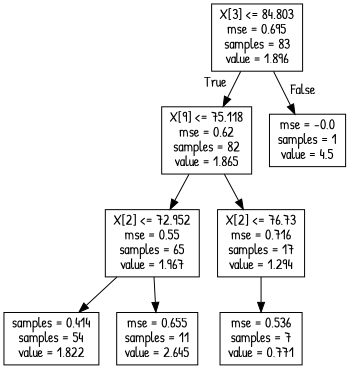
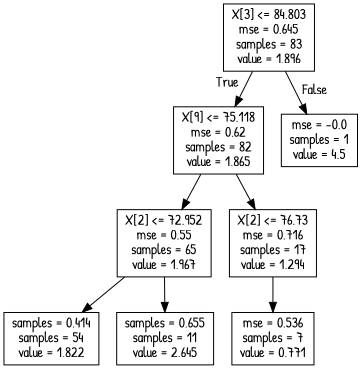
node "X[3] <= 84.803 mse = 0.695 samples = 83 value = 1.896": label "X[3] <= 84.803 mse = 0.695 samples = 83 value = 1.896" -> "X[3] <= 84.803 mse = 0.645 samples = 83 value = 1.896"
node "mse = 0.655 samples = 11 value = 2.645": label "mse = 0.655 samples = 11 value = 2.645" -> "samples = 0.655 samples = 11 value = 2.645"
